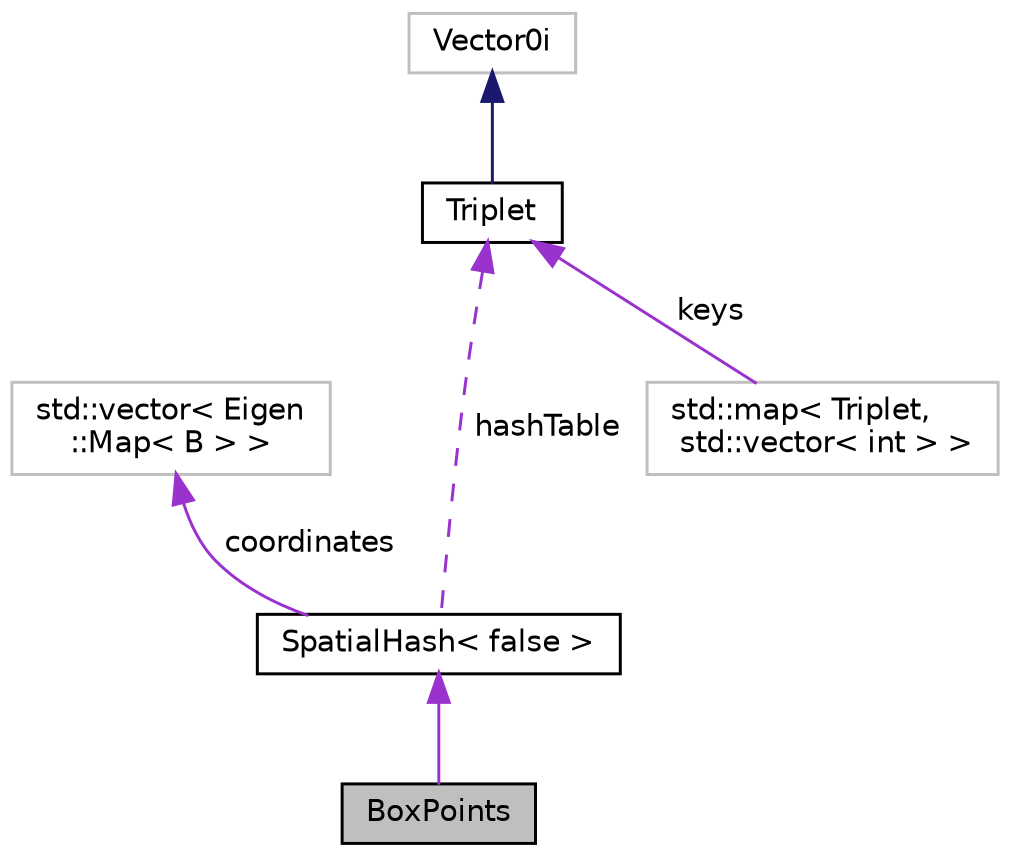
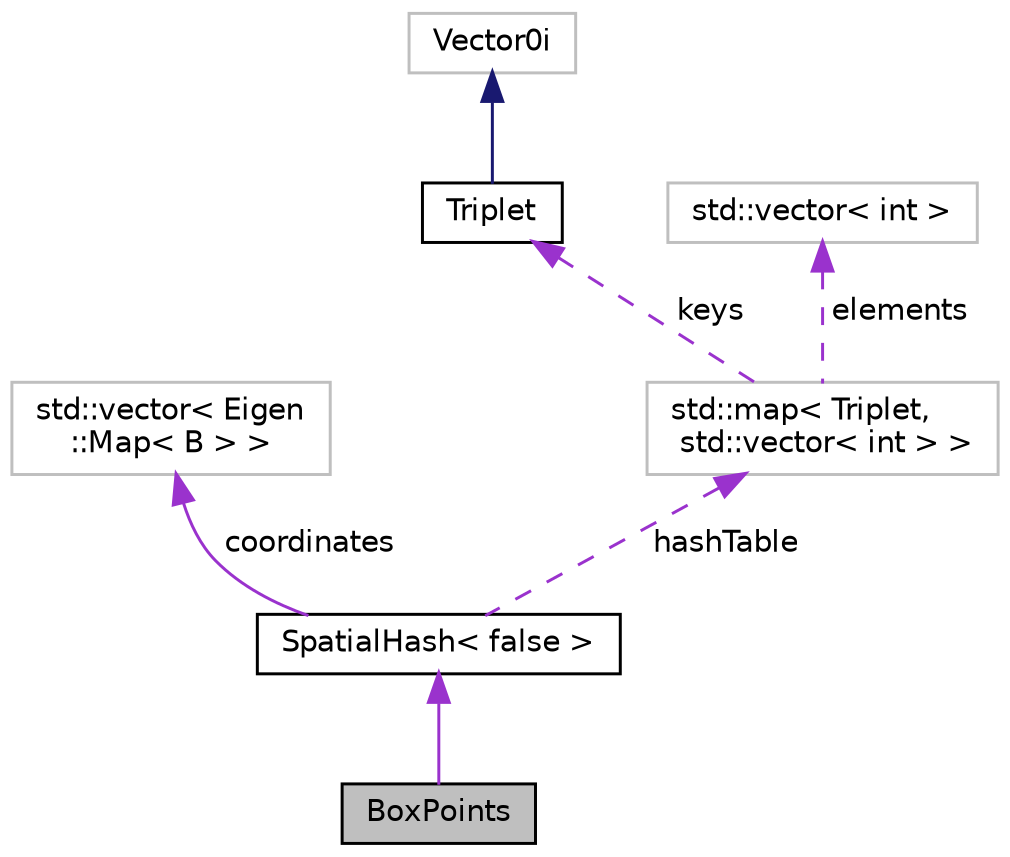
node "std::vector< int >": added
edge "std::map< Triplet, std::vector< int > >" -> "Triplet": style solid -> dashed
edge "SpatialHash< false >" -> "Triplet": now "SpatialHash< false >" -> "std::map< Triplet, std::vector< int > >"
